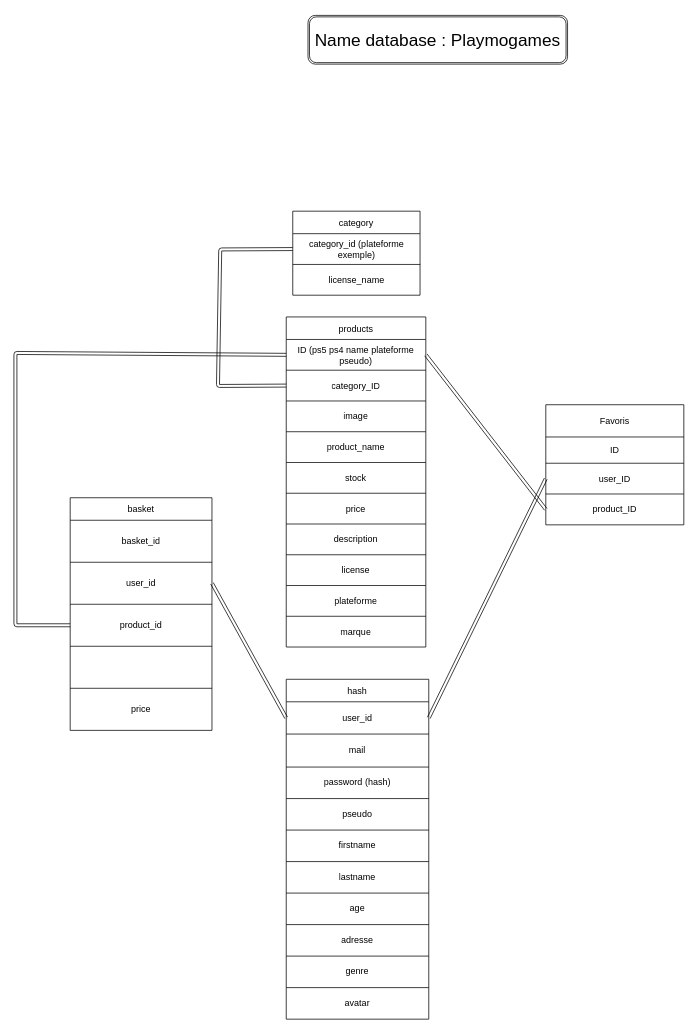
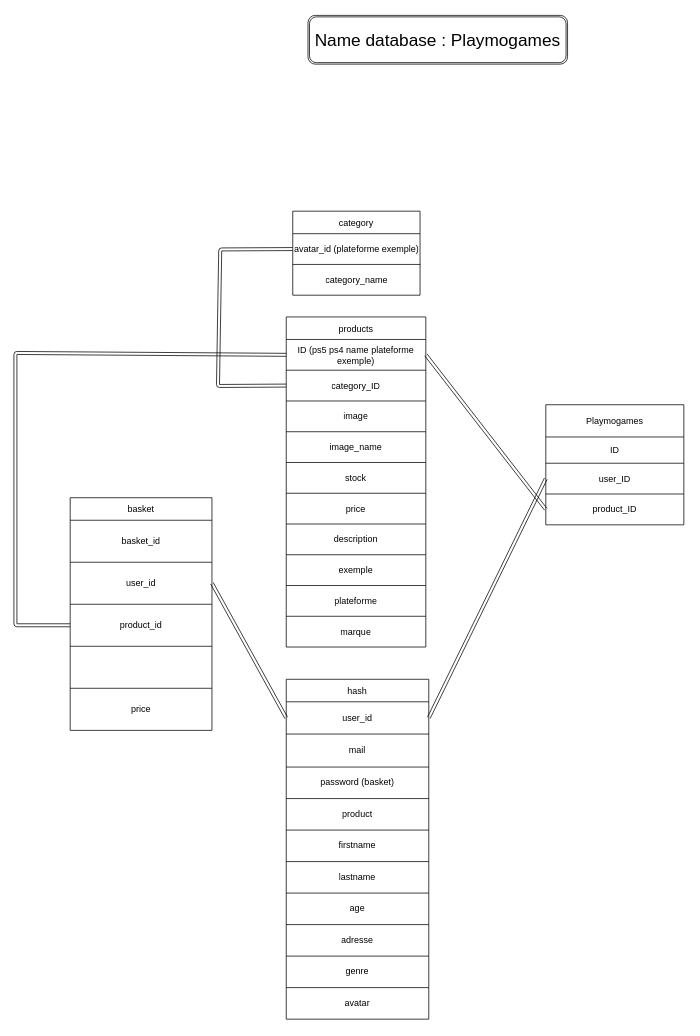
node "category_id (plateforme exemple)": label "category_id (plateforme exemple)" -> "avatar_id (plateforme exemple)"
node "license_name": label "license_name" -> "category_name"
node "ID (ps5 ps4 name plateforme pseudo)": label "ID (ps5 ps4 name plateforme pseudo)" -> "ID (ps5 ps4 name plateforme exemple)"
node "Favoris": label "Favoris" -> "Playmogames"
node "product_name": label "product_name" -> "image_name"
node "license": label "license" -> "exemple"
node "password (hash)": label "password (hash)" -> "password (basket)"
node "pseudo": label "pseudo" -> "product"
